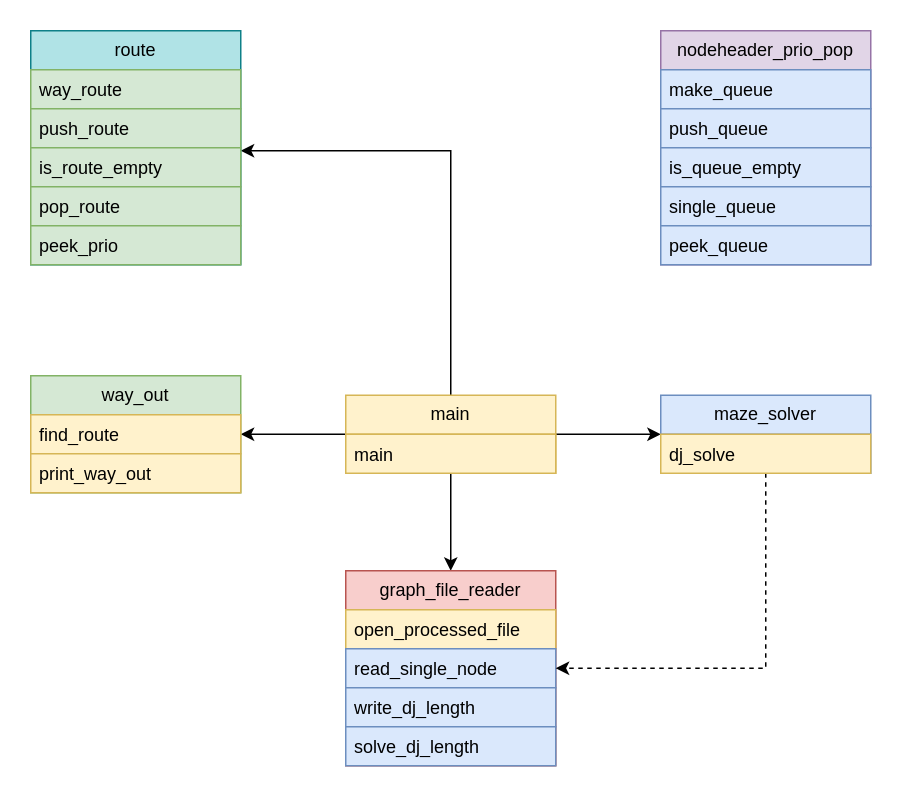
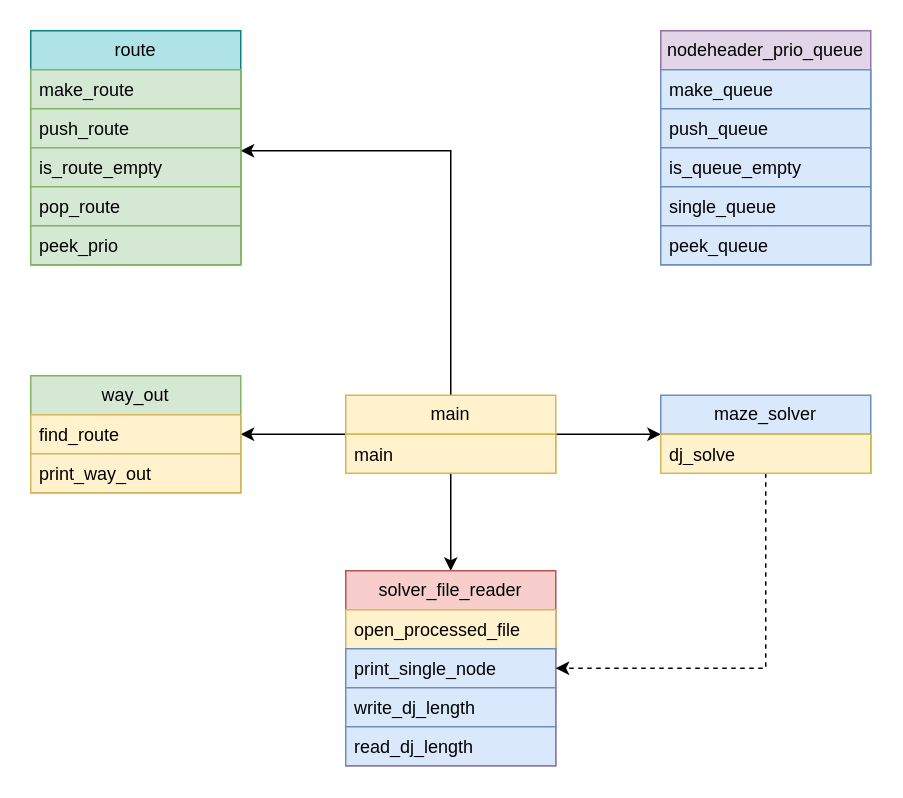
node "nodeheader_prio_pop": label "nodeheader_prio_pop" -> "nodeheader_prio_queue"
node "way_route": label "way_route" -> "make_route"
node "graph_file_reader": label "graph_file_reader" -> "solver_file_reader"
node "read_single_node": label "read_single_node" -> "print_single_node"
node "solve_dj_length": label "solve_dj_length" -> "read_dj_length"
